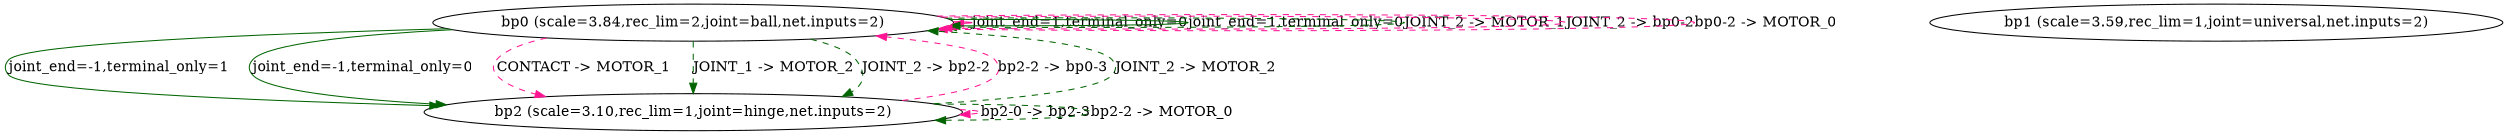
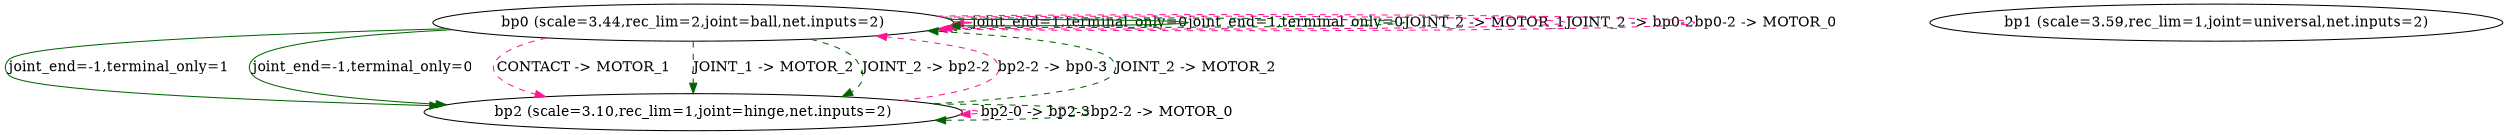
node "bp0 (scale=3.84,rec_lim=2,joint=ball,net.inputs=2)": label "bp0 (scale=3.84,rec_lim=2,joint=ball,net.inputs=2)" -> "bp0 (scale=3.44,rec_lim=2,joint=ball,net.inputs=2)"
